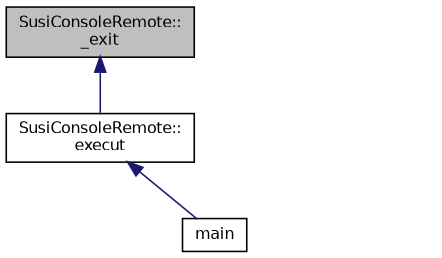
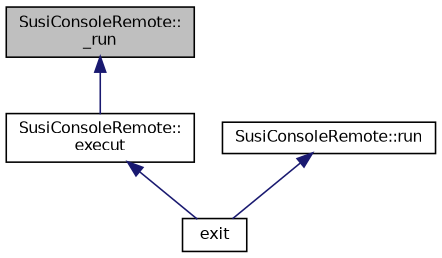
node "SusiConsoleRemote:: _exit": label "SusiConsoleRemote:: _exit" -> "SusiConsoleRemote:: _run"
node "SusiConsoleRemote::run": added
node "main": label "main" -> "exit"
